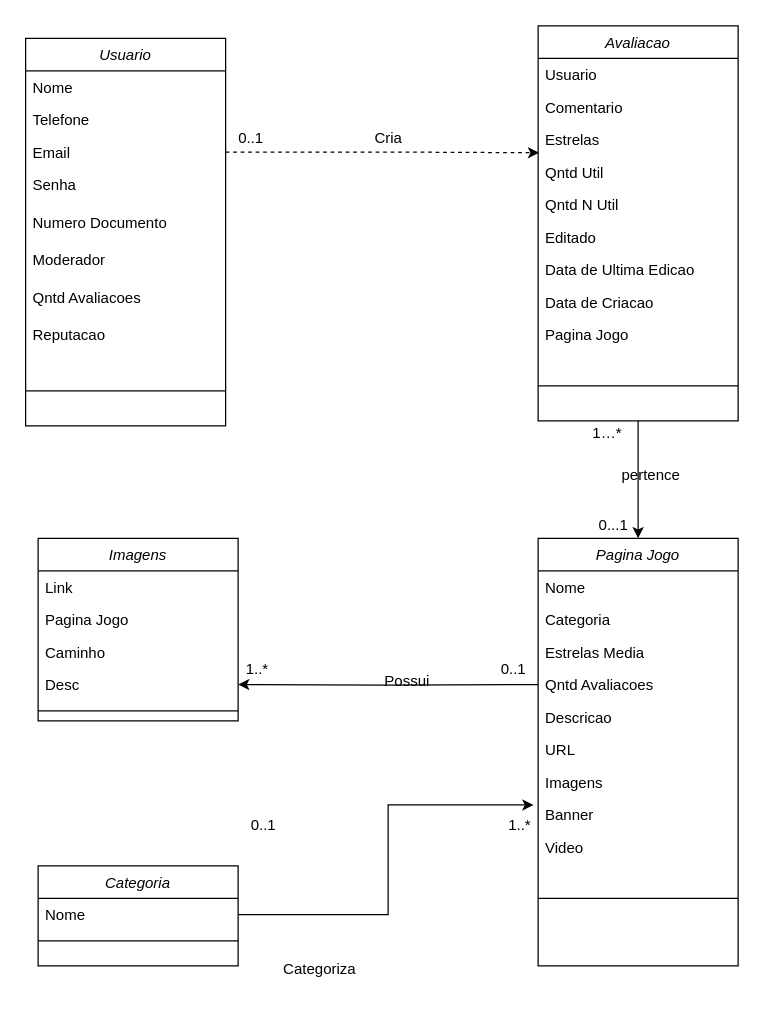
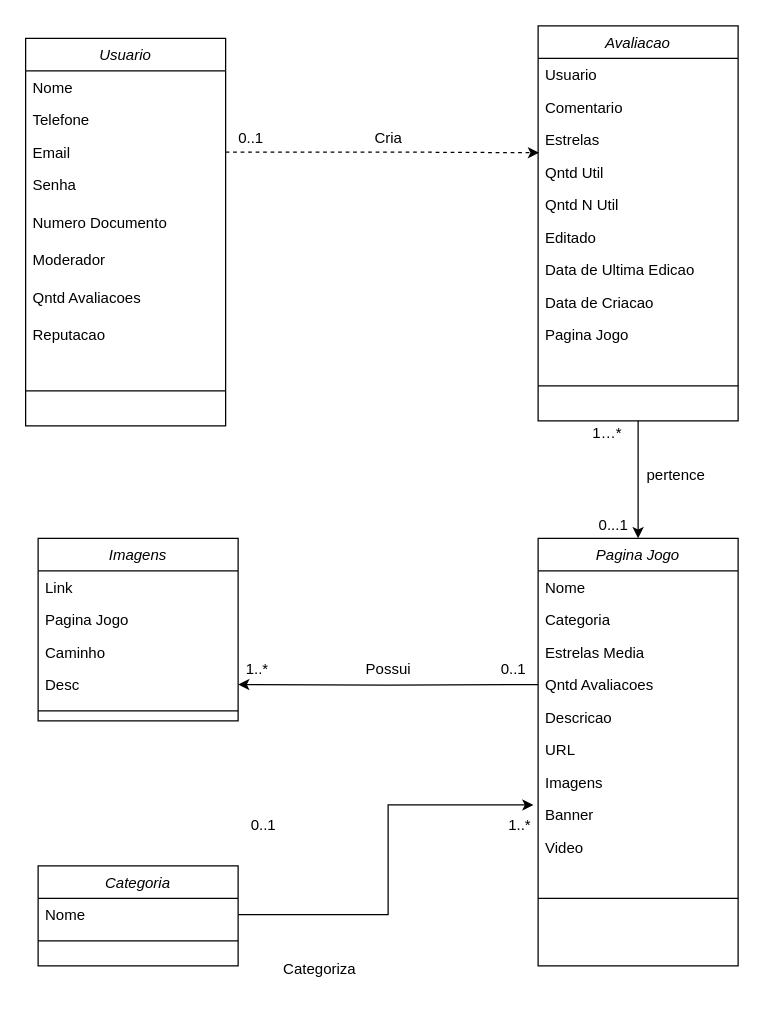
node "pertence": moved (651, 476) -> (676, 476)
node "Possui": moved (407, 682) -> (388, 669)
